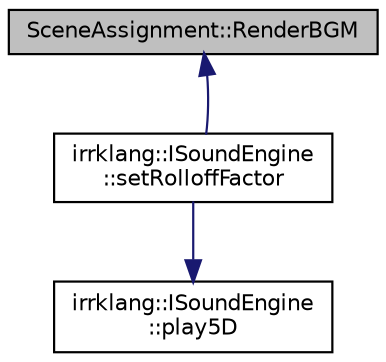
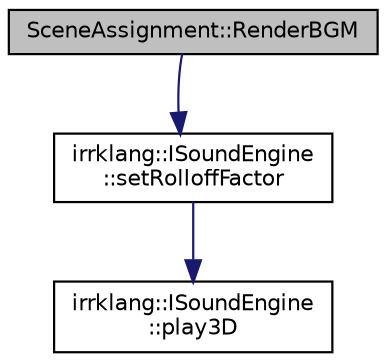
edge "irrklang::ISoundEngine ::setRolloffFactor" -> "SceneAssignment::RenderBGM": reversed
node "irrklang::ISoundEngine ::play5D": label "irrklang::ISoundEngine ::play5D" -> "irrklang::ISoundEngine ::play3D"
